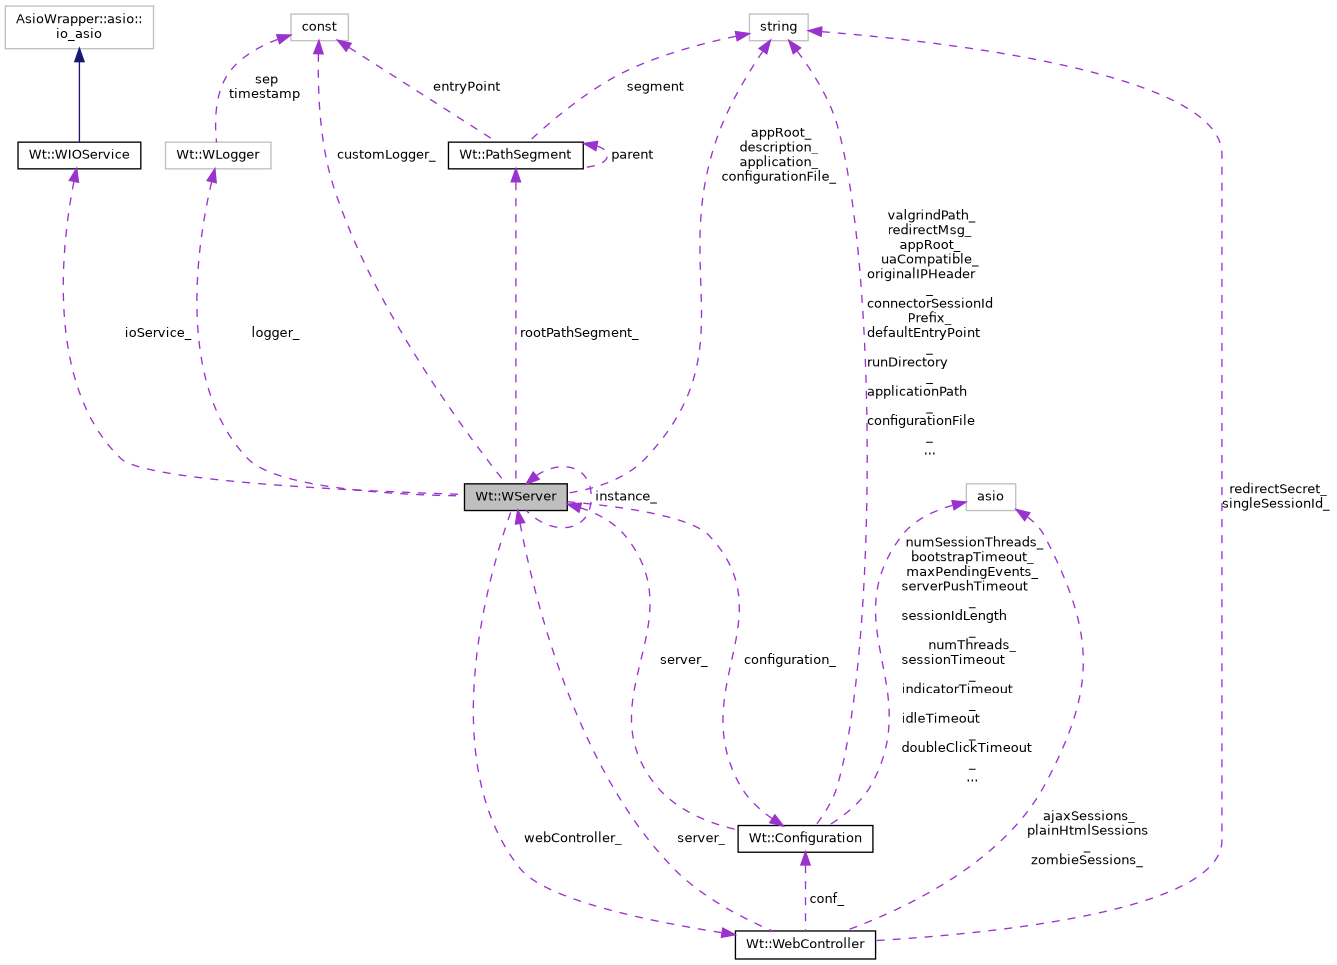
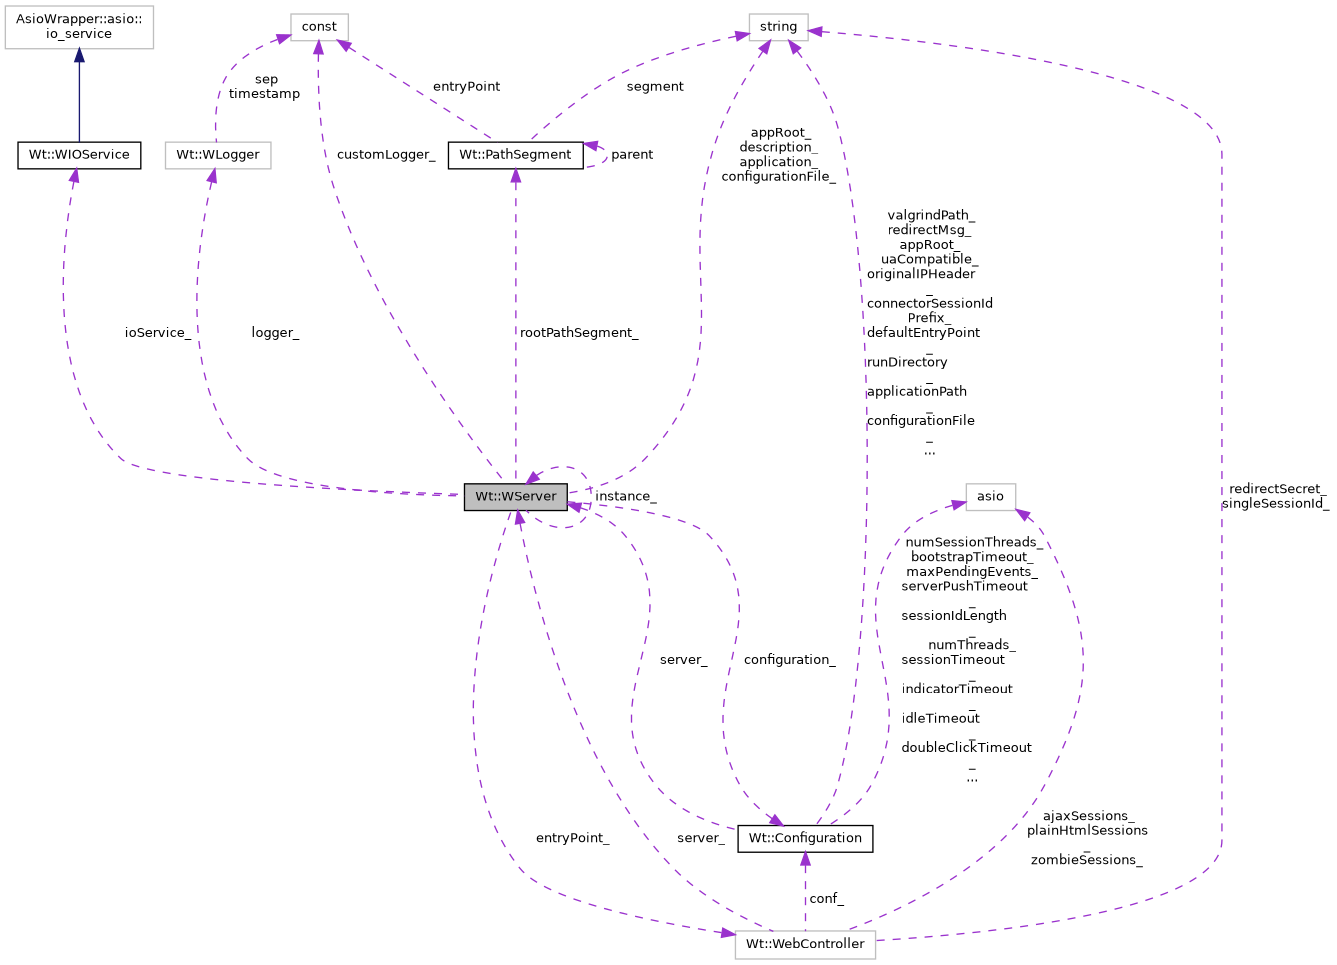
node "AsioWrapper::asio:: io_asio": label "AsioWrapper::asio:: io_asio" -> "AsioWrapper::asio:: io_service"
edge "Wt::WServer" -> "Wt::WebController": label " webController_" -> " entryPoint_"
node "Wt::WebController": color black -> grey75
